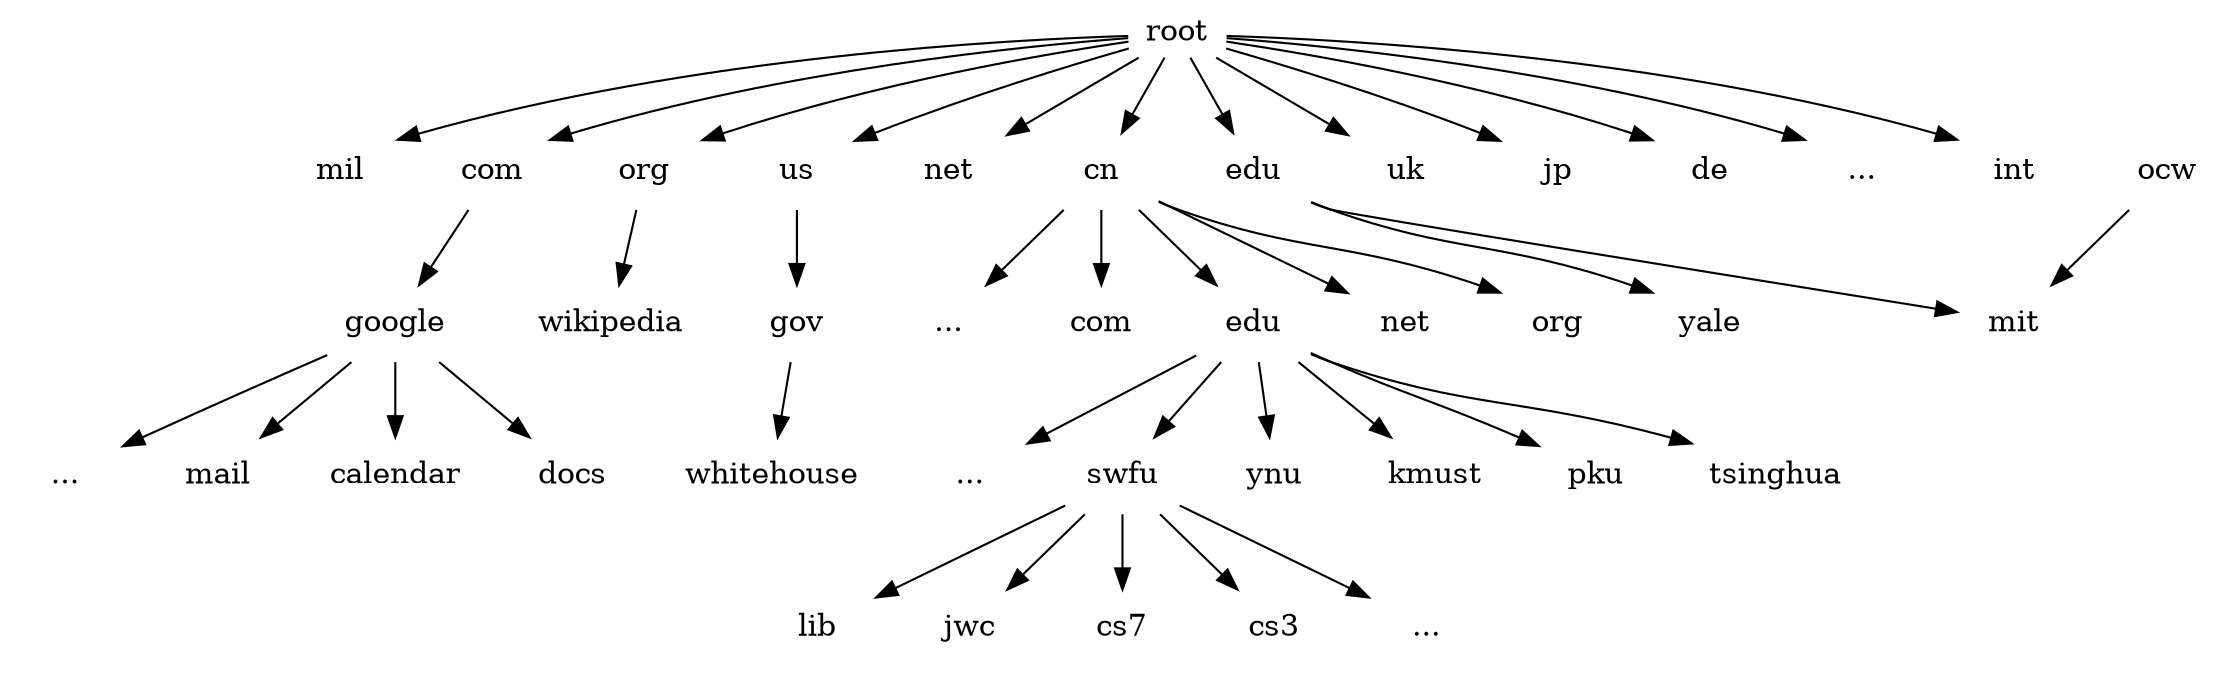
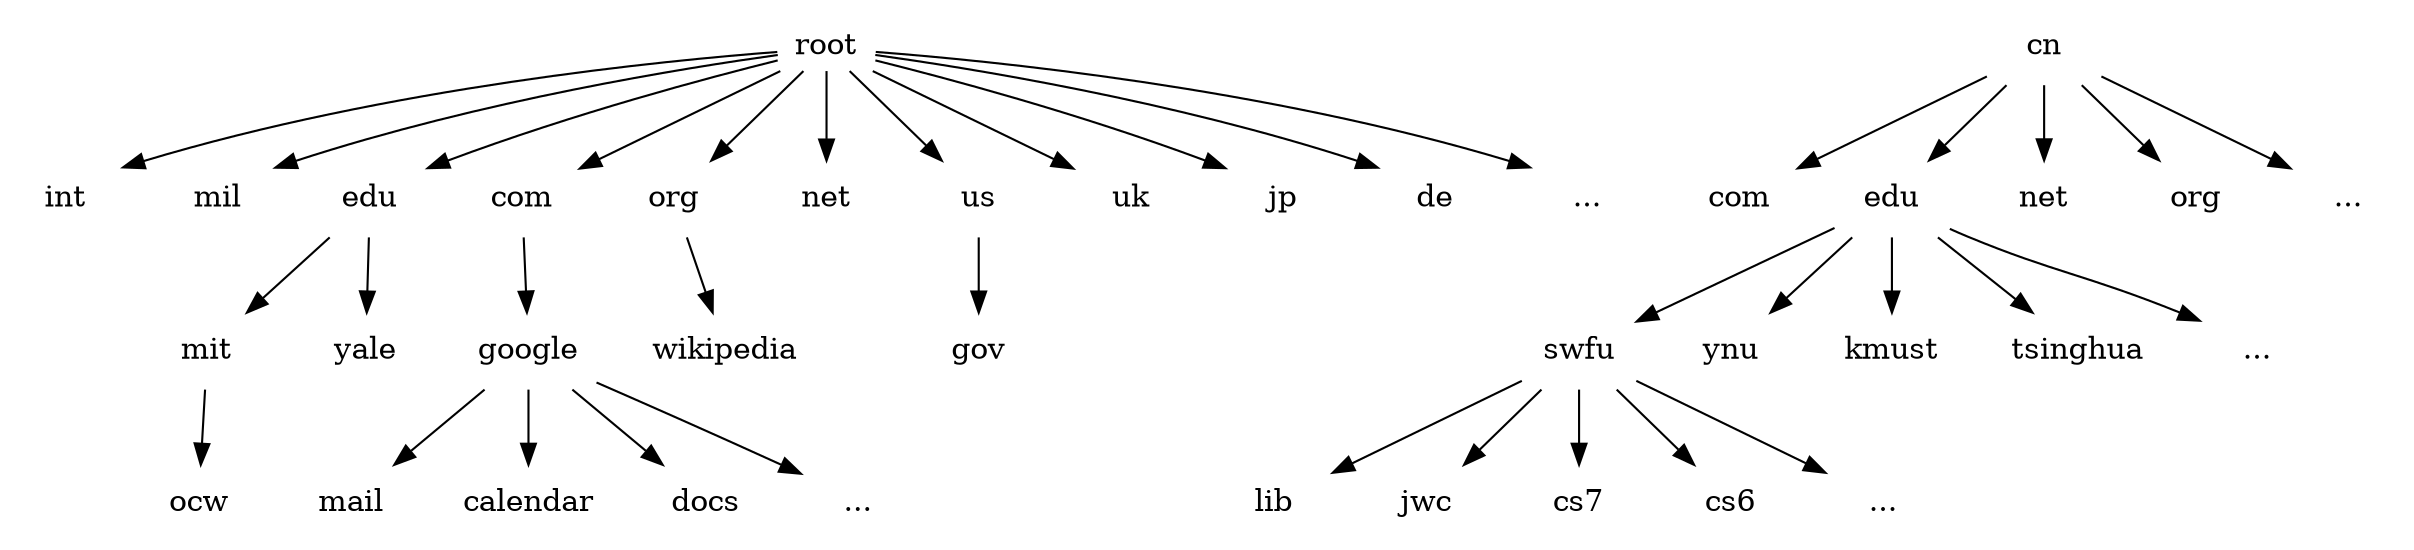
edge "root" -> "cn": removed
edge "ocw" -> "mit": reversed
node "whitehouse": removed
node "pku": removed
node "cs3": label "cs3" -> "cs6"
